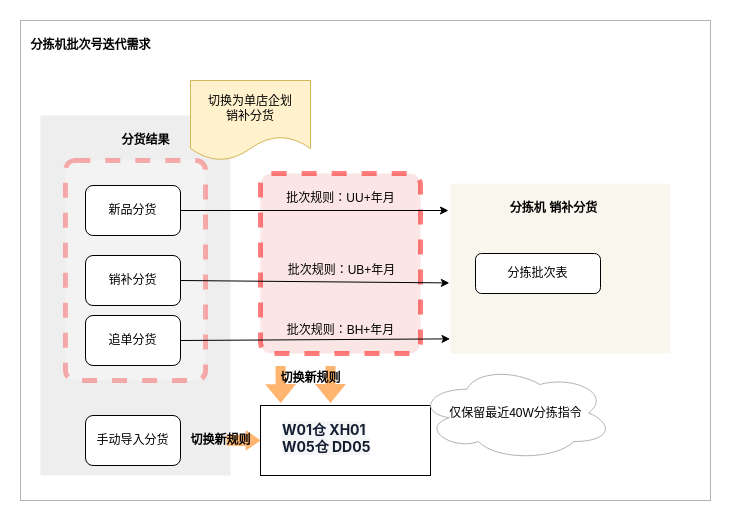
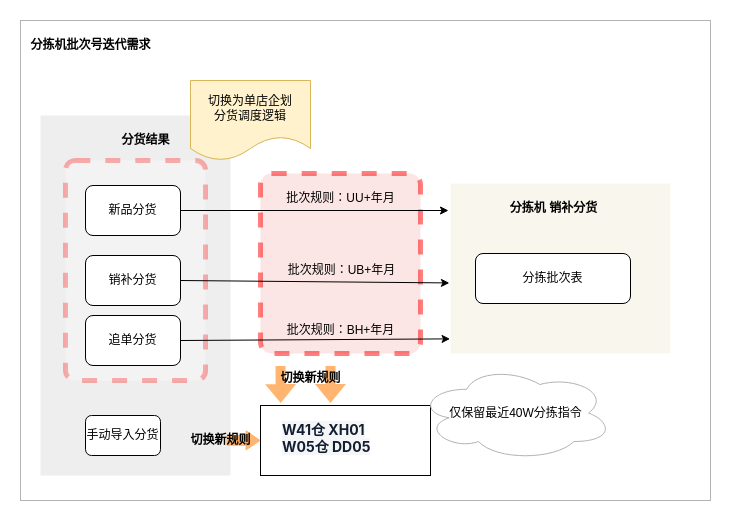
node "切换为单店企划 销补分货": label "切换为单店企划 销补分货" -> "切换为单店企划 分货调度逻辑"
node "分拣批次表": size 125x40 -> 155x50
node "W01仓 XH01 W05仓 DD05": label "W01仓 XH01 W05仓 DD05" -> "W41仓 XH01 W05仓 DD05"
node "手动导入分货": size 95x50 -> 75x40
